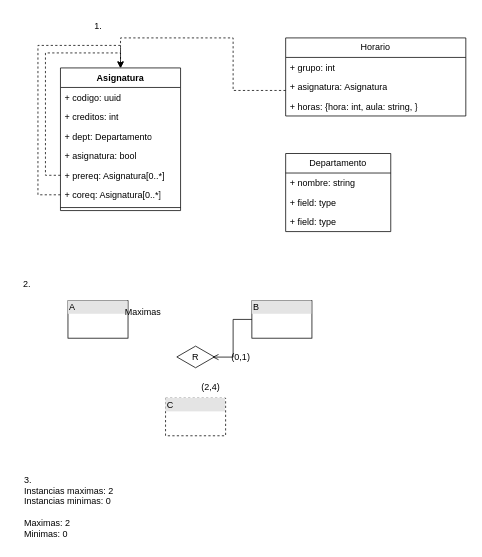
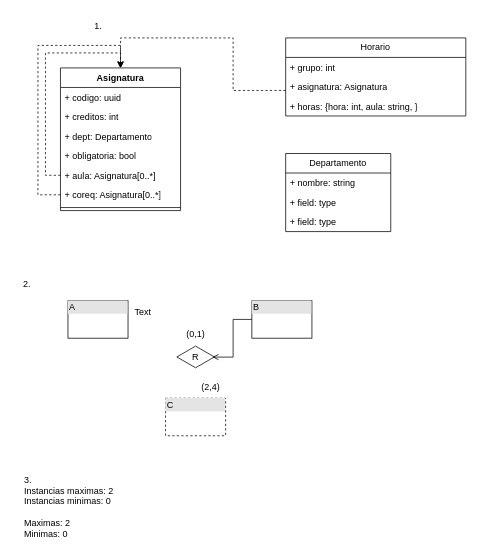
node "+ asignatura: bool": label "+ asignatura: bool" -> "+ obligatoria: bool"
node "+ prereq: Asignatura[0..*]": label "+ prereq: Asignatura[0..*]" -> "+ aula: Asignatura[0..*]"
node "Maximas": label "Maximas" -> "Text"
node "(0,1)": moved (240, 357) -> (195, 334)
